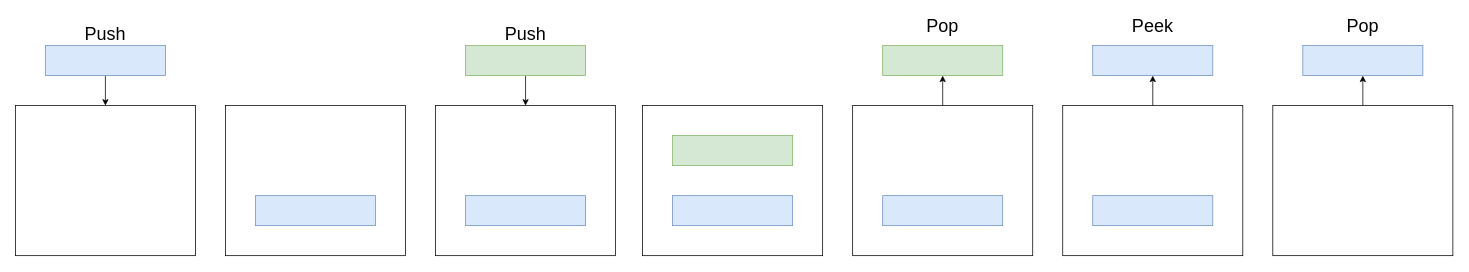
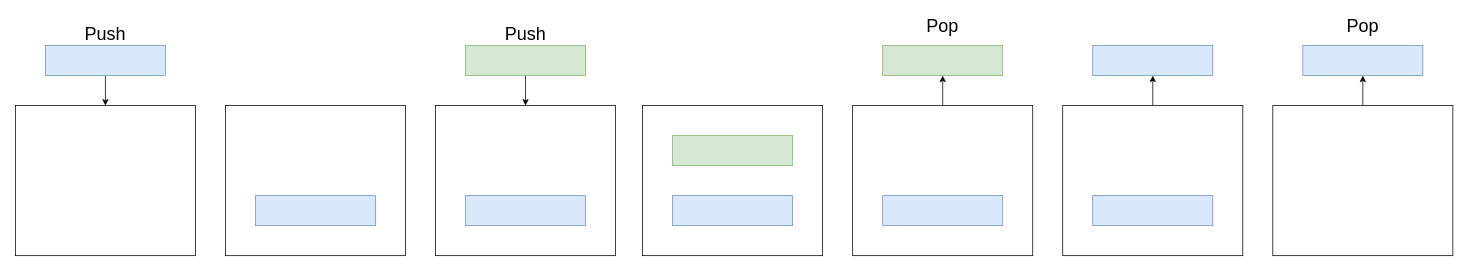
node "Peek": removed
